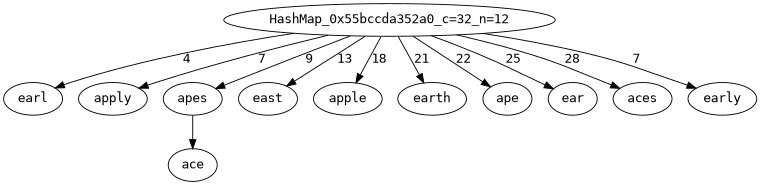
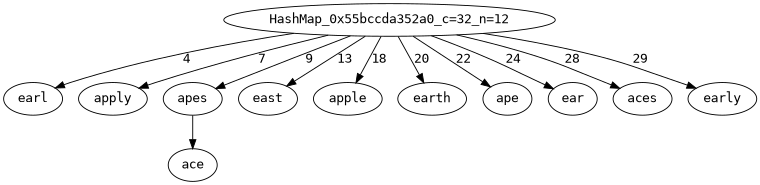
edge "HashMap_0x55bccda352a0_c=32_n=12" -> "earth": label "21" -> "20"
edge "HashMap_0x55bccda352a0_c=32_n=12" -> "ear": label "25" -> "24"
edge "HashMap_0x55bccda352a0_c=32_n=12" -> "early": label "7" -> "29"
